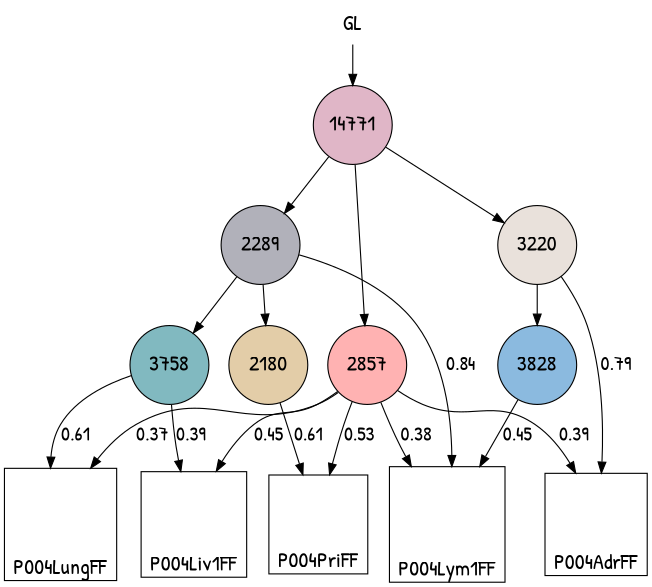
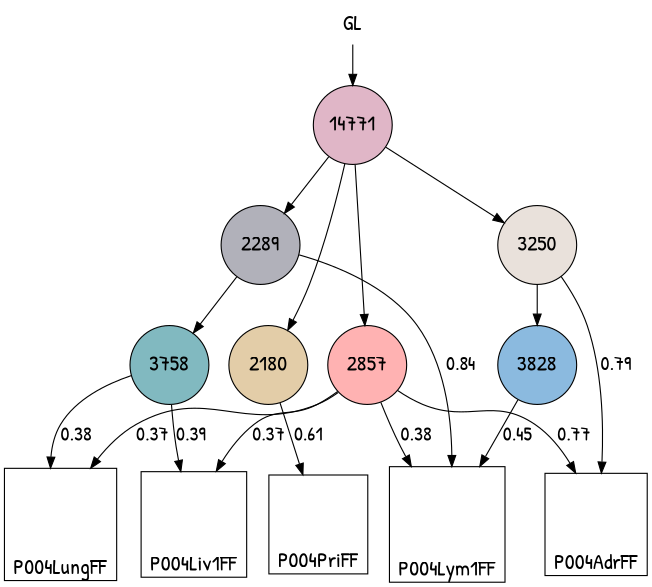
node "3220": label "3220" -> "3250"
edge "2289" -> "2180": now "14771" -> "2180"
edge "2857" -> "P004PriFF": removed, label "0.53"
edge "3758" -> "P004LungFF": label "0.61" -> "0.38"
edge "2857" -> "P004Liv1FF": label "0.45" -> "0.37"
edge "2857" -> "P004AdrFF": label "0.39" -> "0.77"
